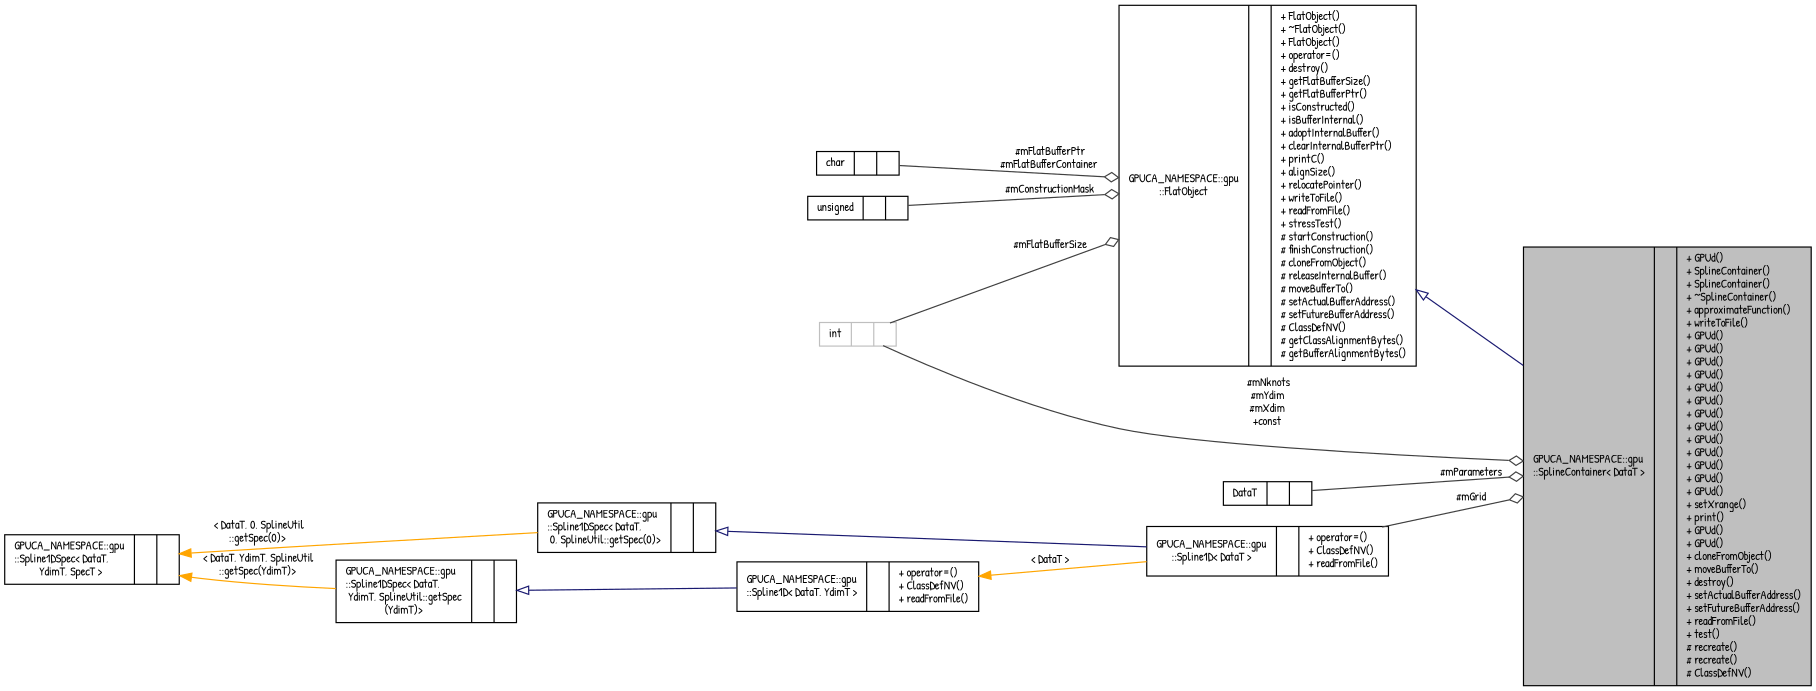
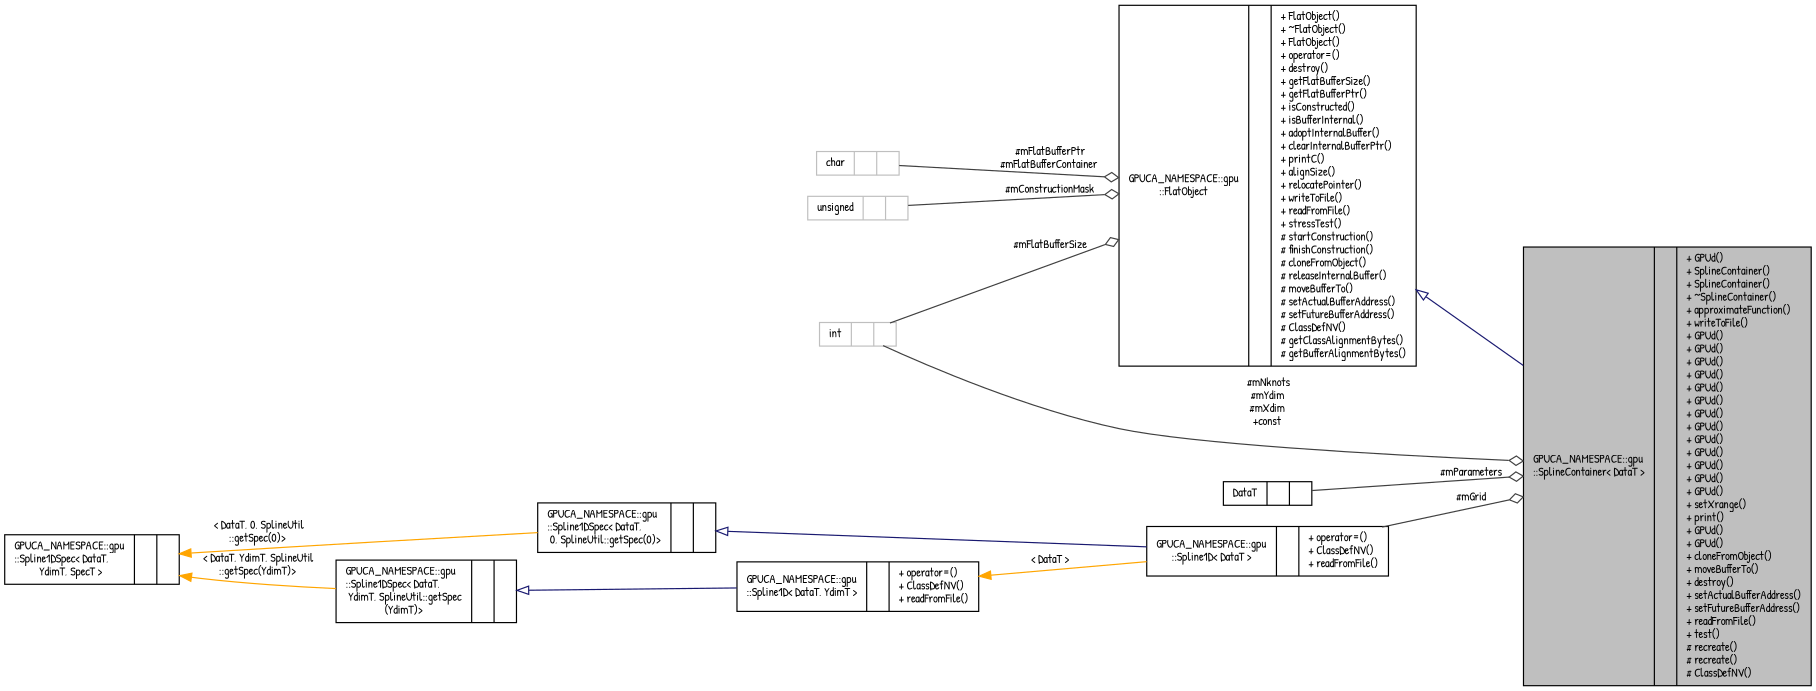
node "char": color black -> grey75
node "unsigned": color black -> grey75
